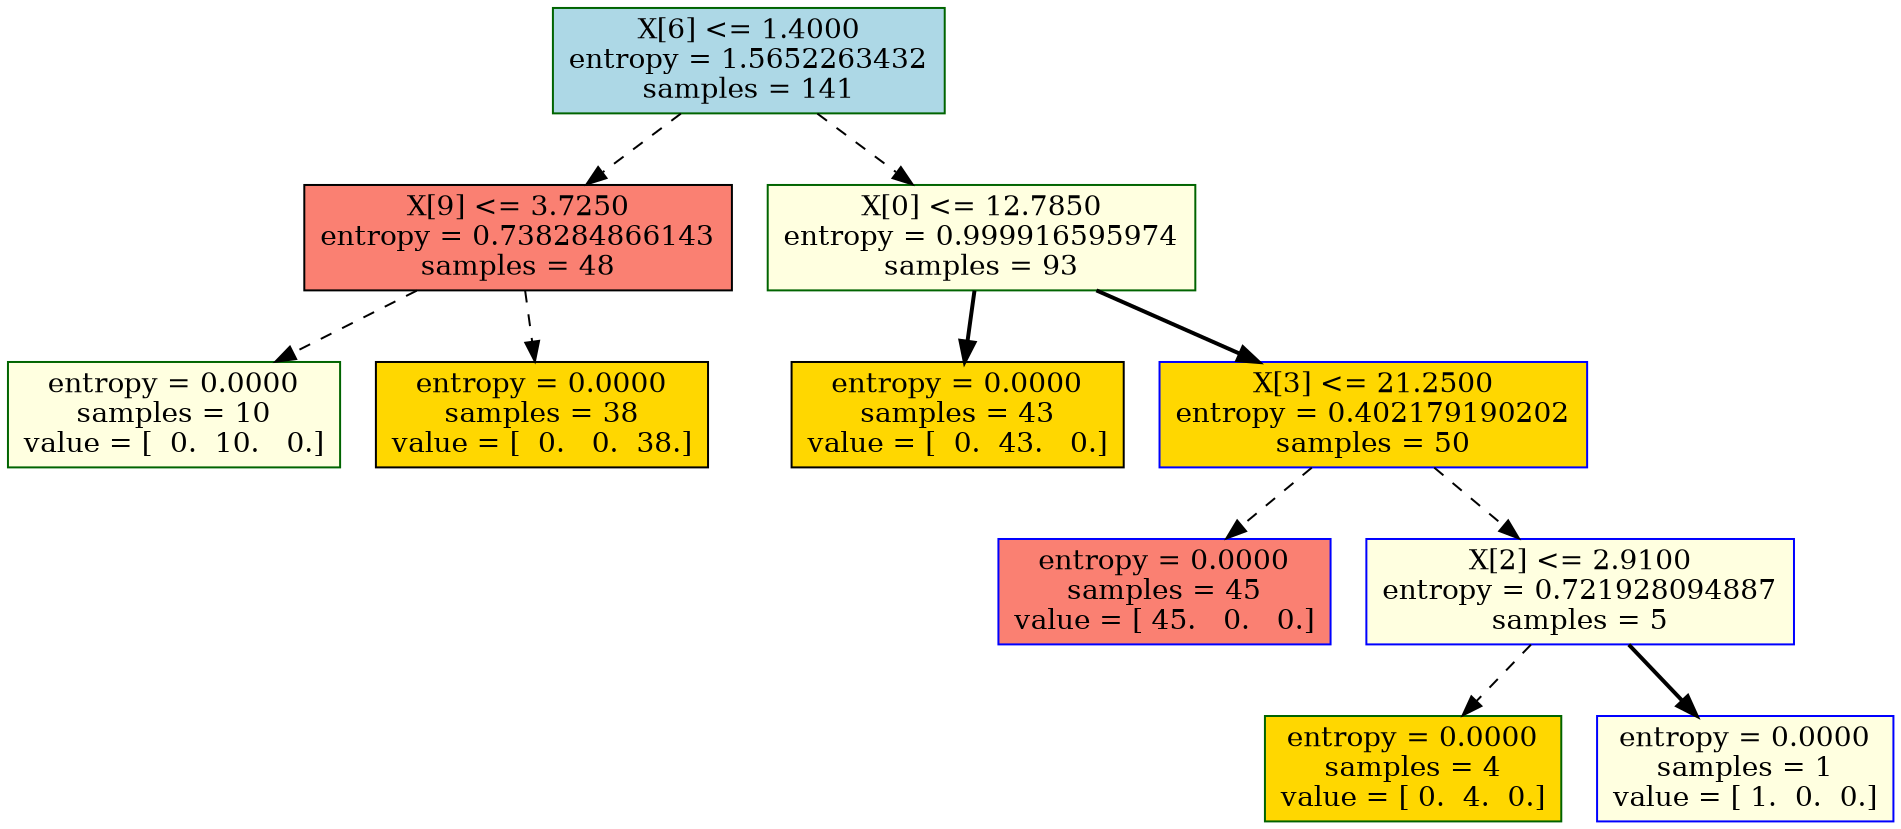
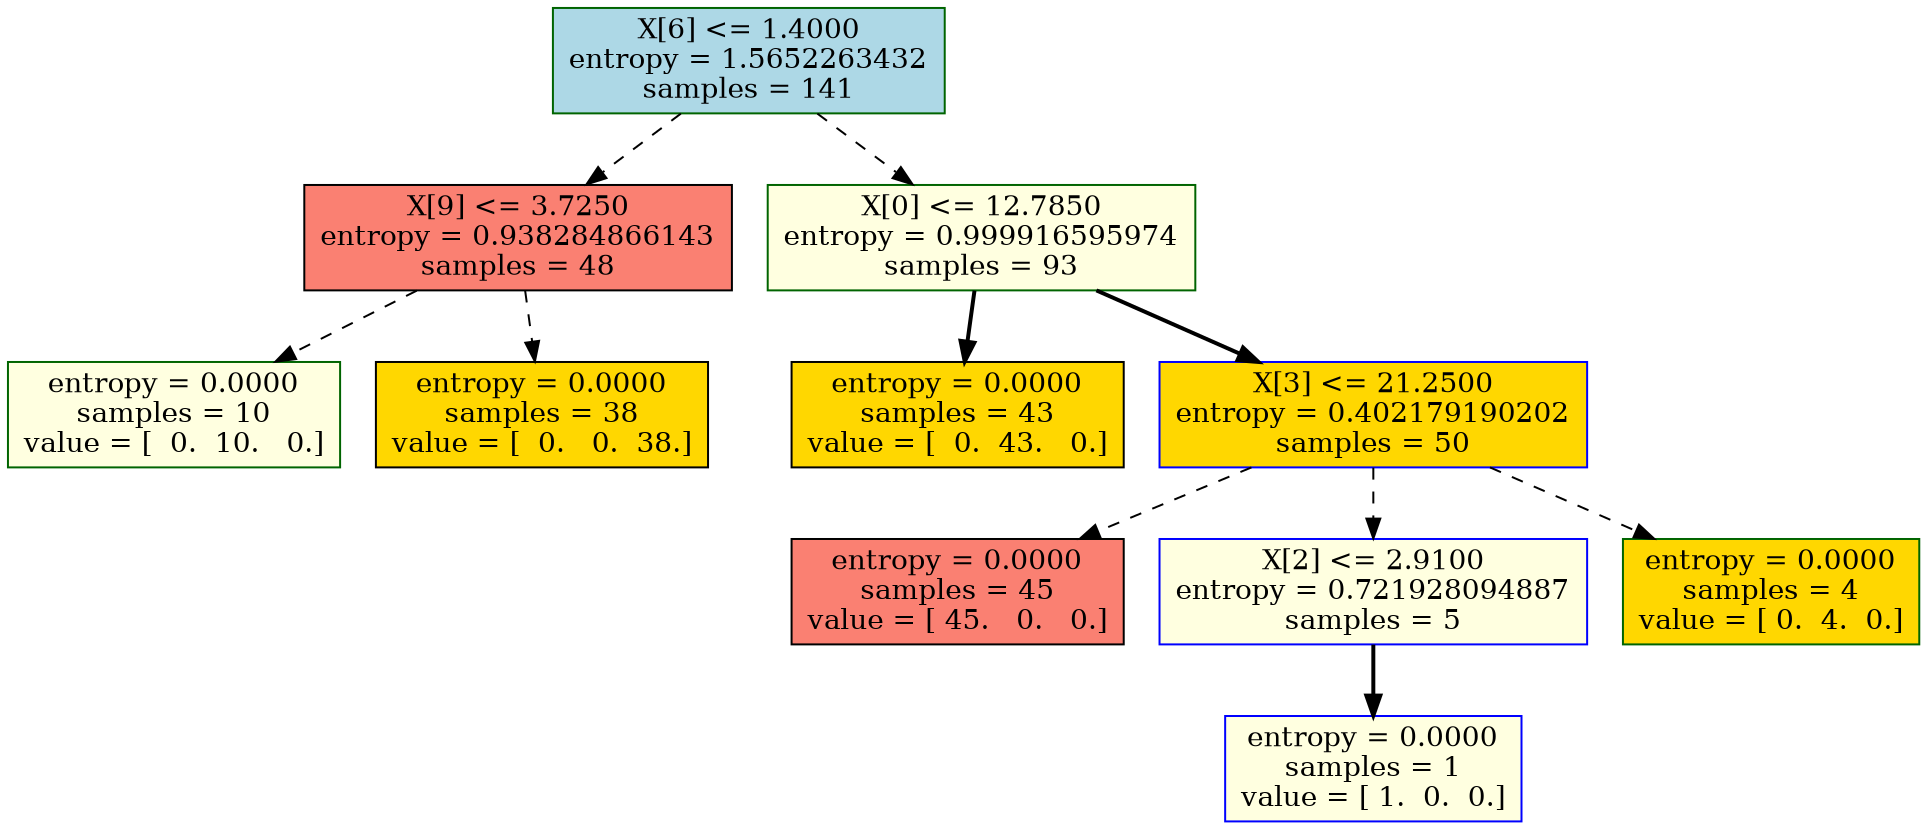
node "X[9] <= 3.7250 entropy = 0.738284866143 samples = 48": label "X[9] <= 3.7250 entropy = 0.738284866143 samples = 48" -> "X[9] <= 3.7250 entropy = 0.938284866143 samples = 48"
node "entropy = 0.0000 samples = 45 value = [ 45.   0.   0.]": color blue -> black
edge "X[2] <= 2.9100 entropy = 0.721928094887 samples = 5" -> "entropy = 0.0000 samples = 4 value = [ 0.  4.  0.]": now "X[3] <= 21.2500 entropy = 0.402179190202 samples = 50" -> "entropy = 0.0000 samples = 4 value = [ 0.  4.  0.]"
